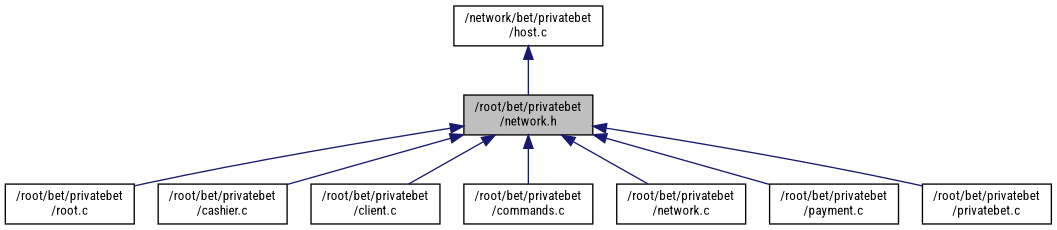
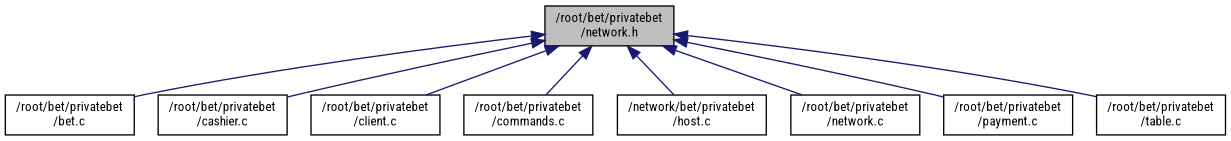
edge "/root/bet/privatebet /network.h" -> "/network/bet/privatebet /host.c": reversed
node "/root/bet/privatebet /root.c": label "/root/bet/privatebet /root.c" -> "/root/bet/privatebet /bet.c"
node "/root/bet/privatebet /privatebet.c": label "/root/bet/privatebet /privatebet.c" -> "/root/bet/privatebet /table.c"
